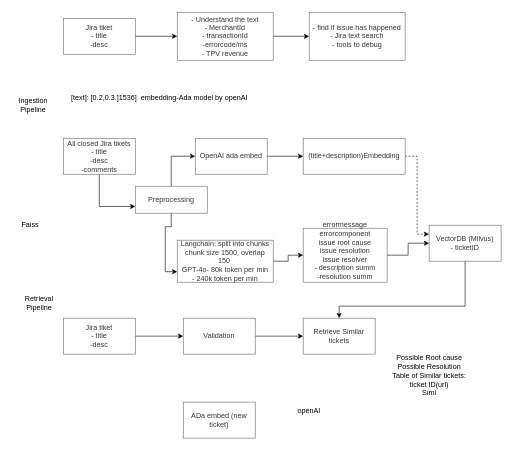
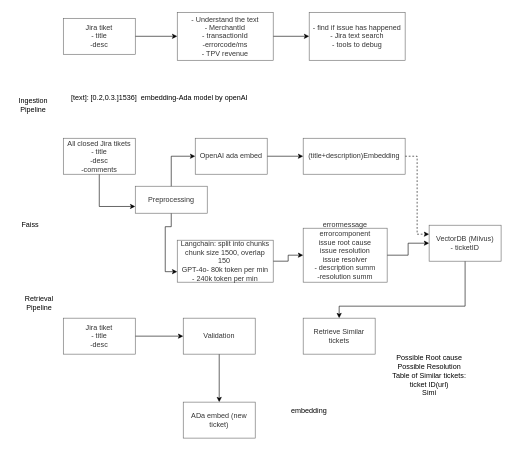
edge "Validation" -> "Retrieve Similar tickets": now "Validation" -> "ADa embed (new ticket)"
node "openAI": label "openAI" -> "embedding"
